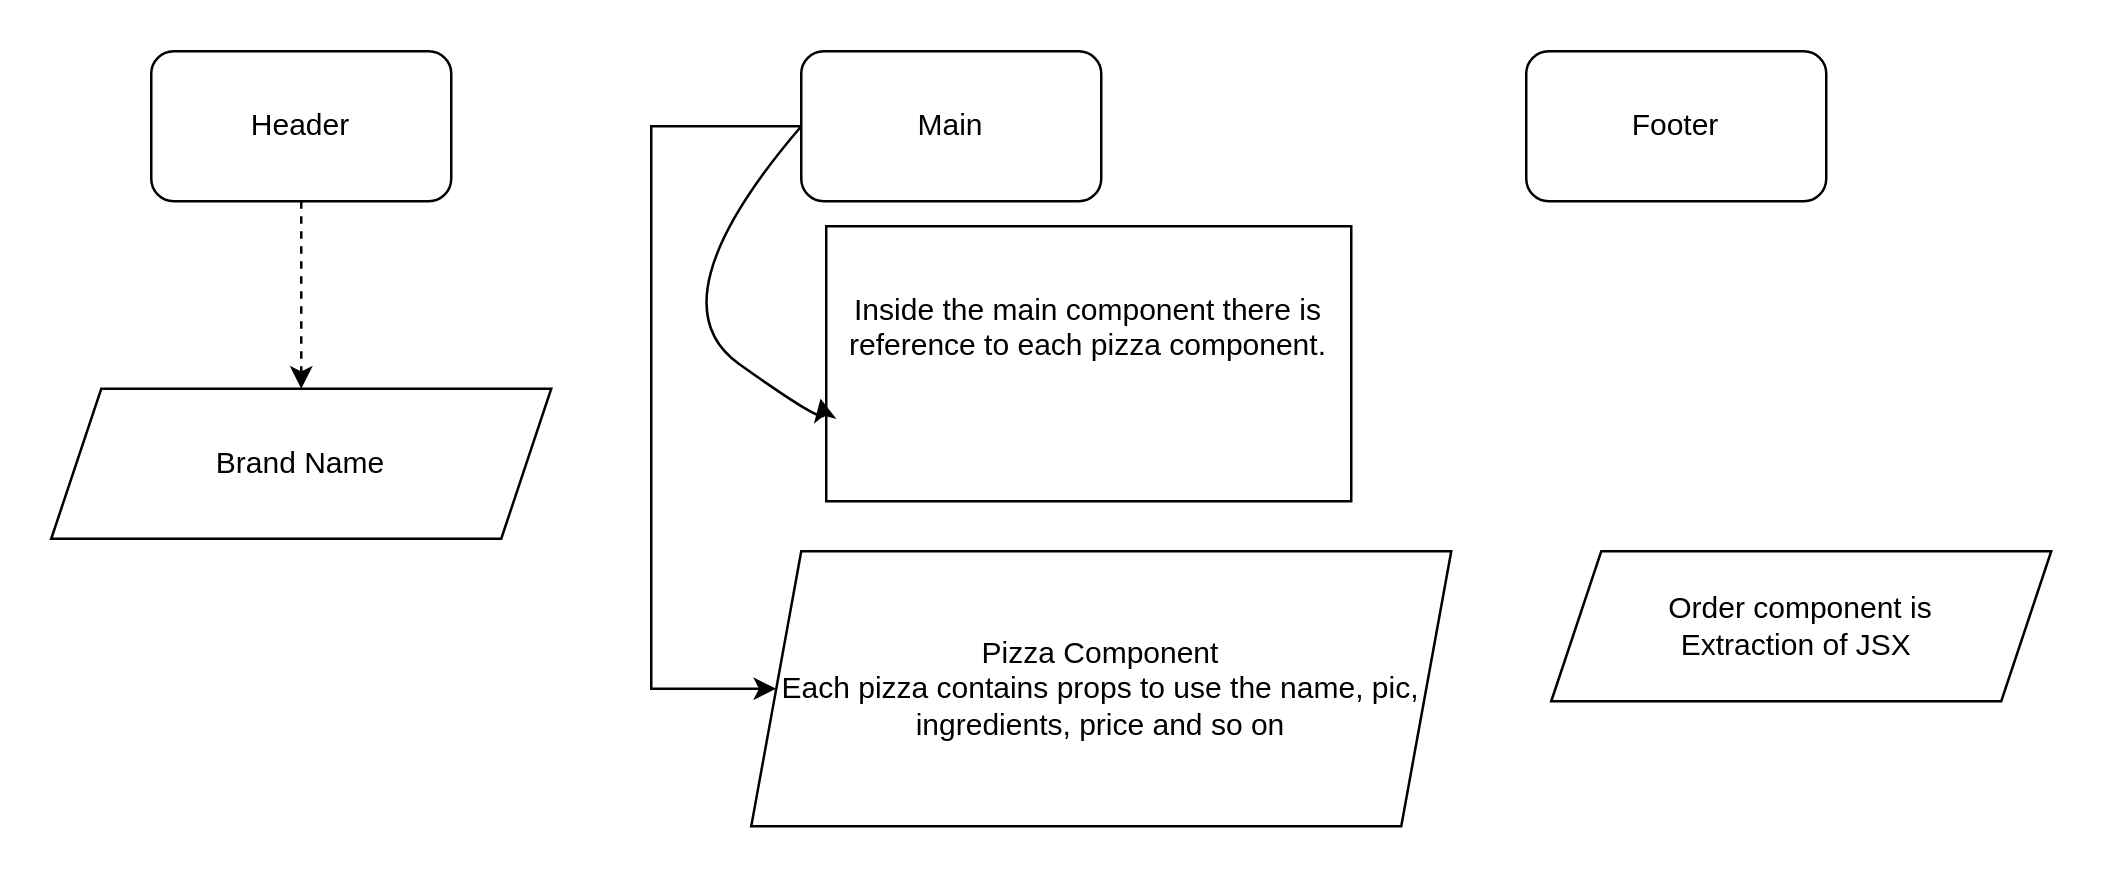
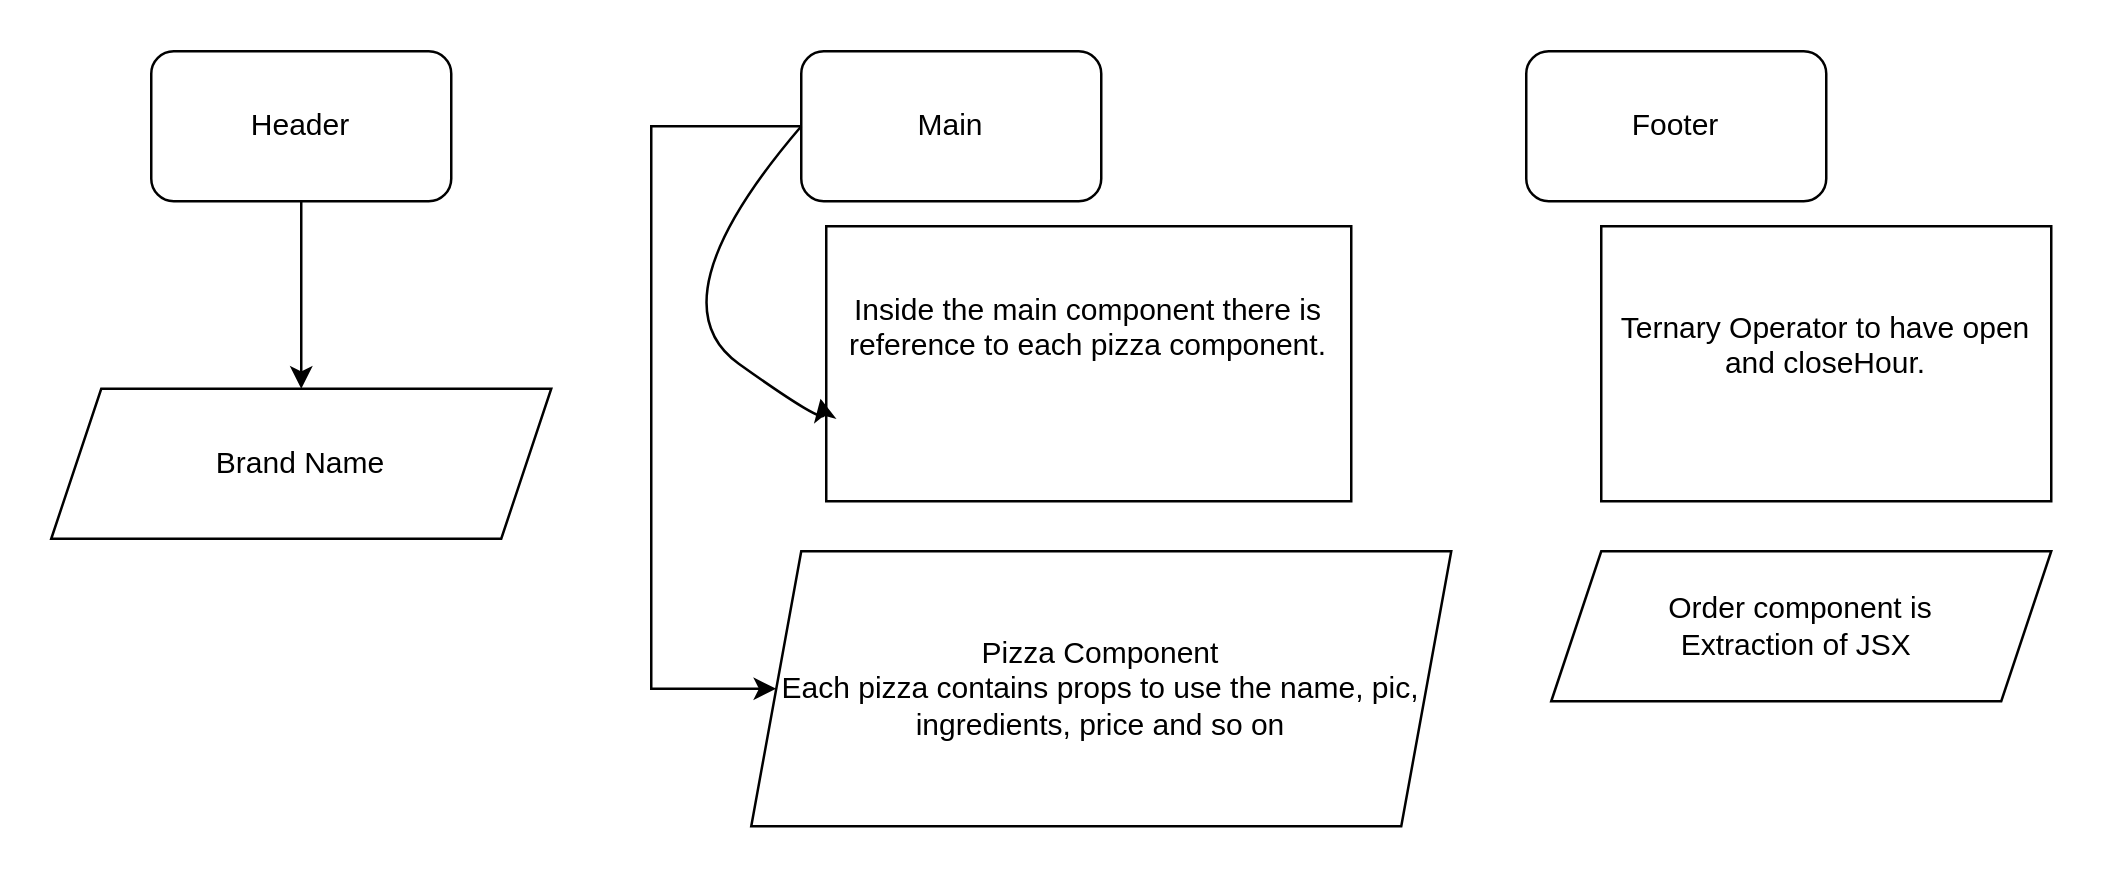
edge "Header" -> "Brand Name": style dashed -> solid
node "Ternary Operator to have open and closeHour.": added
